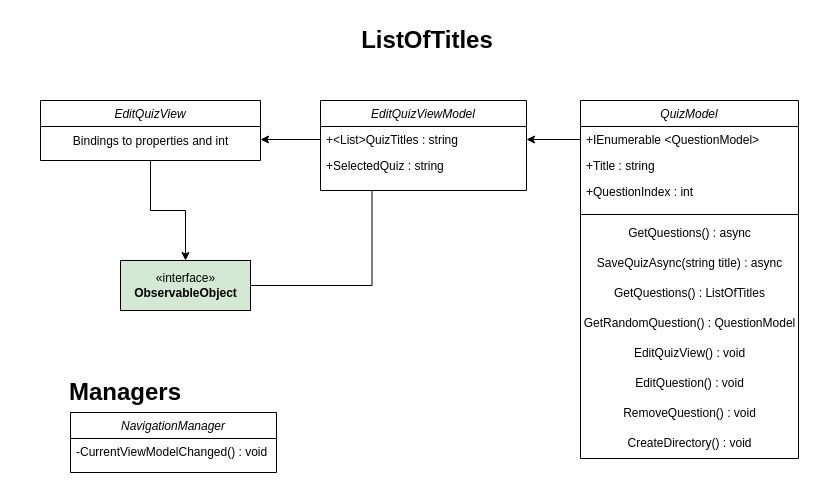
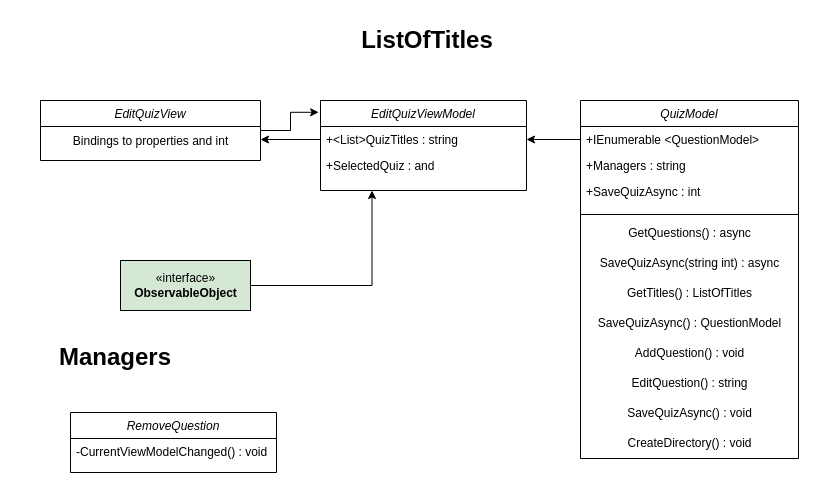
node "+SelectedQuiz : string": label "+SelectedQuiz : string" -> "+SelectedQuiz : and"
node "+Title : string": label "+Title : string" -> "+Managers : string"
node "+QuestionIndex : int": label "+QuestionIndex : int" -> "+SaveQuizAsync : int"
edge "EditQuizViewModel" -- "«interface» ObservableObject": arrowhead none -> classic
edge "EditQuizView" -> "«interface» ObservableObject": now "EditQuizView" -> "EditQuizViewModel"
node "SaveQuizAsync(string title) : async": label "SaveQuizAsync(string title) : async" -> "SaveQuizAsync(string int) : async"
node "GetQuestions() : ListOfTitles": label "GetQuestions() : ListOfTitles" -> "GetTitles() : ListOfTitles"
node "GetRandomQuestion() : QuestionModel": label "GetRandomQuestion() : QuestionModel" -> "SaveQuizAsync() : QuestionModel"
node "EditQuizView() : void": label "EditQuizView() : void" -> "AddQuestion() : void"
node "EditQuestion() : void": label "EditQuestion() : void" -> "EditQuestion() : string"
node "Managers": moved (126, 393) -> (116, 358)
node "RemoveQuestion() : void": label "RemoveQuestion() : void" -> "SaveQuizAsync() : void"
node "NavigationManager": label "NavigationManager" -> "RemoveQuestion"
